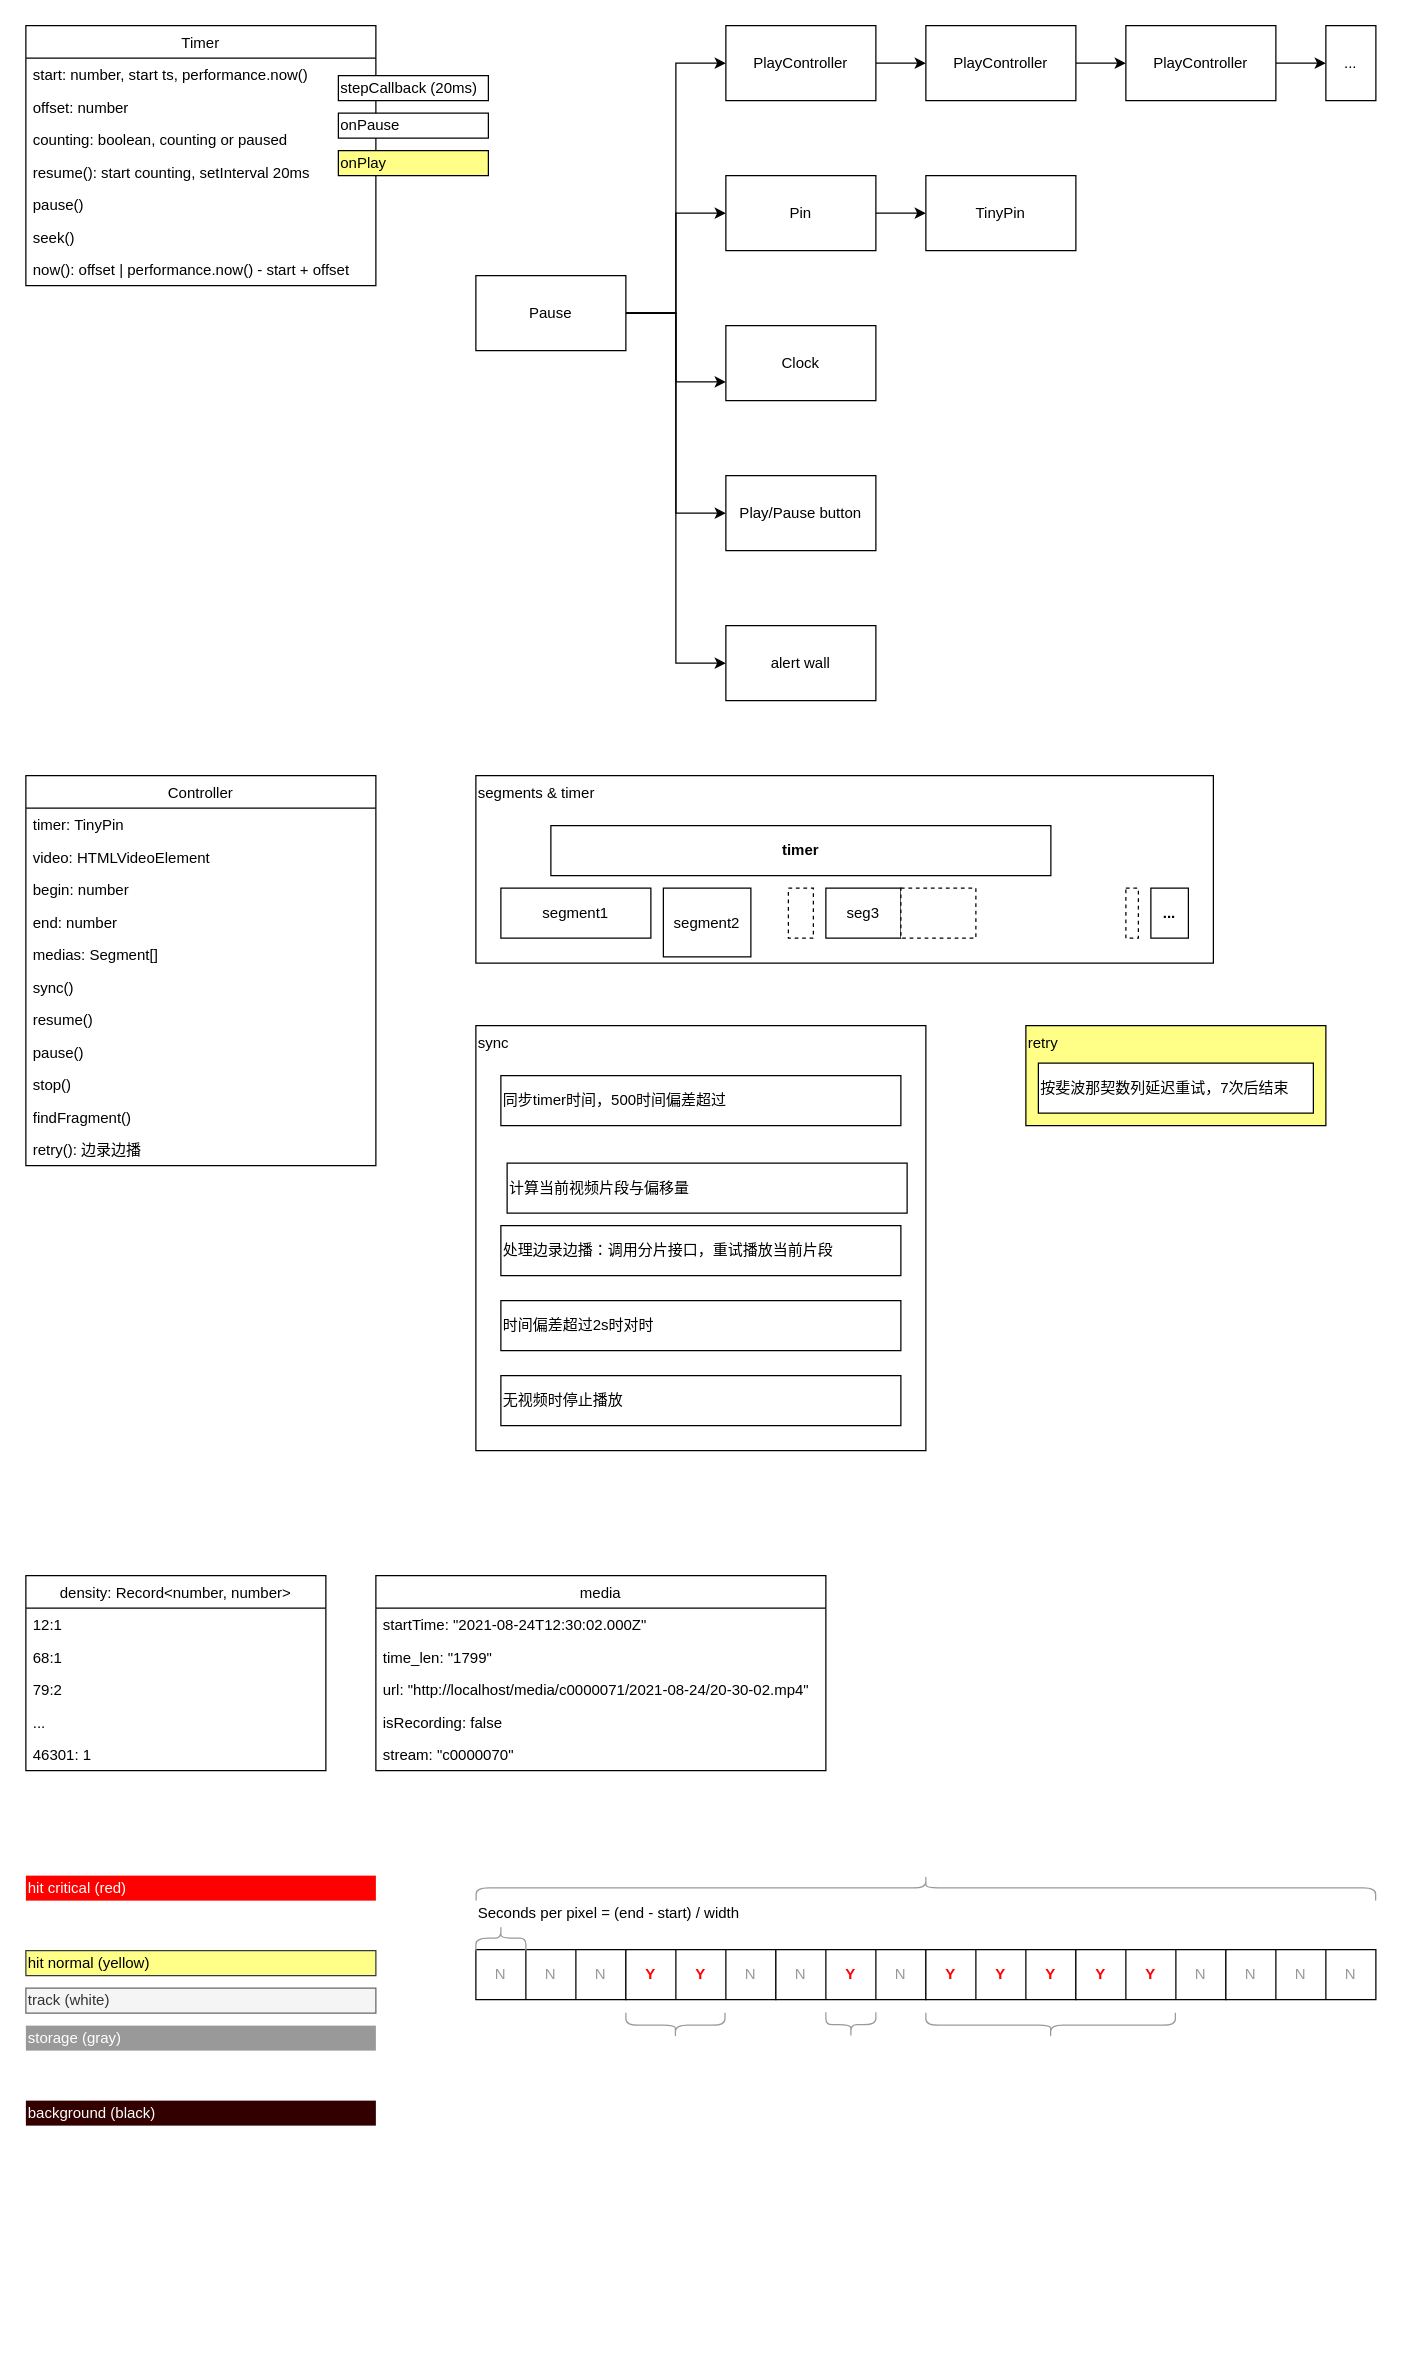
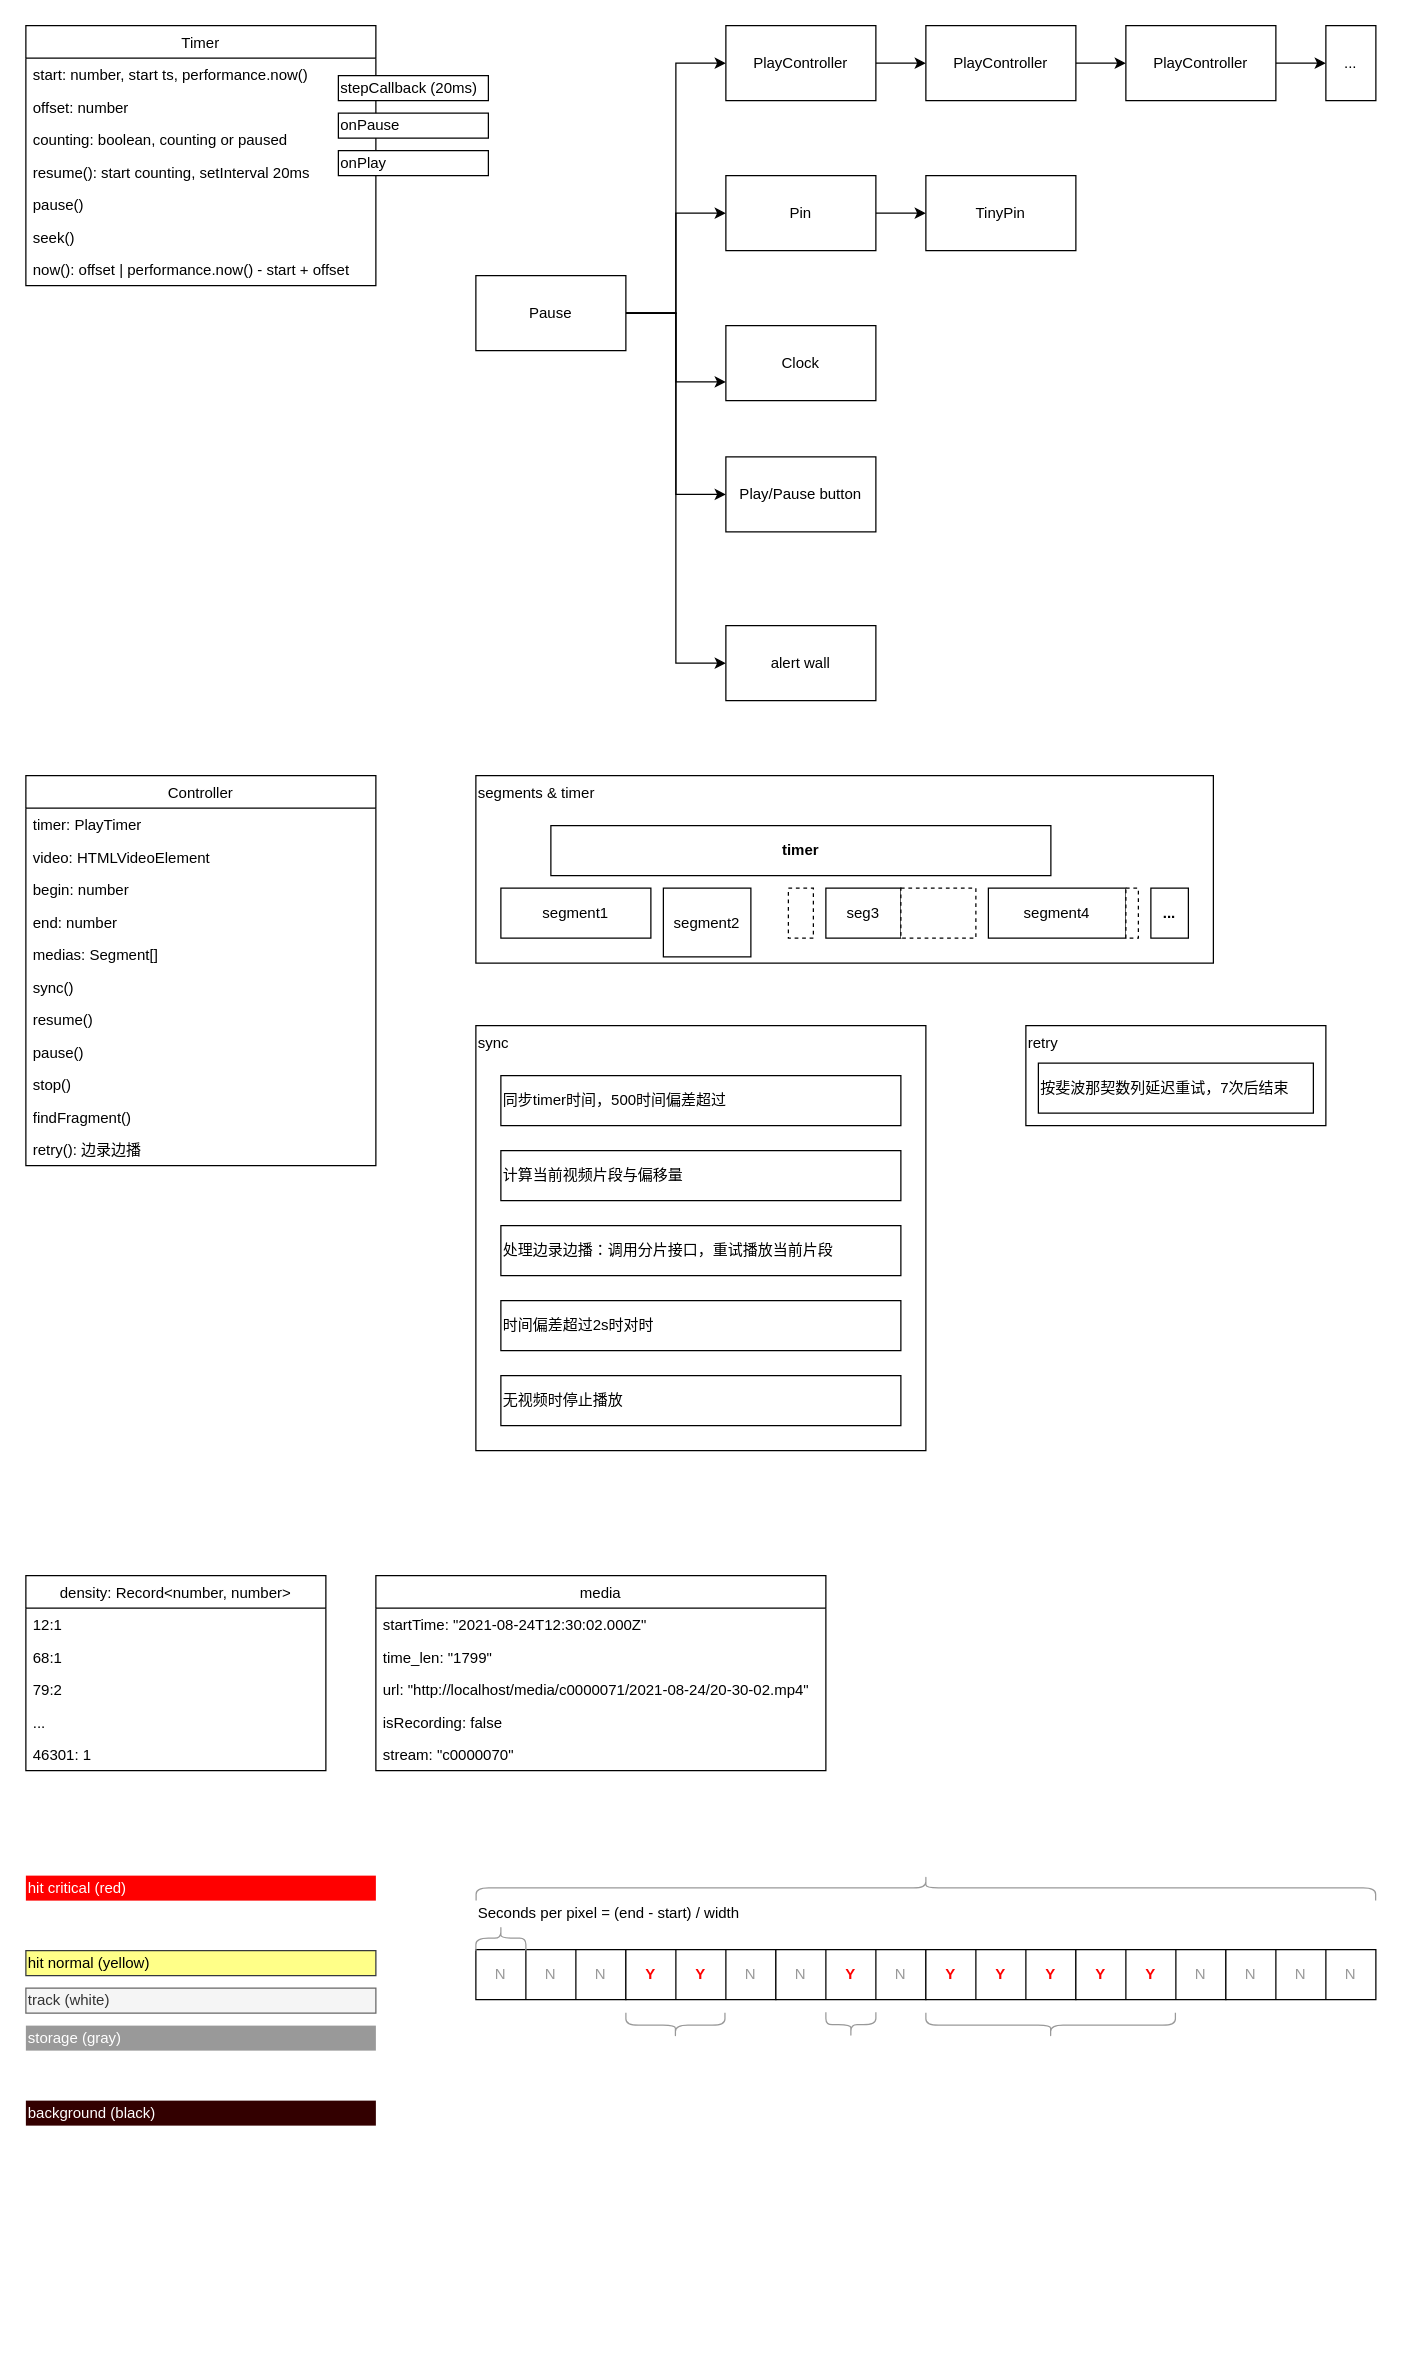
node "onPlay": fillcolor #ffff88 -> #ffffff
node "Play/Pause button": moved (801, 513) -> (801, 494)
node "timer: TinyPin": label "timer: TinyPin" -> "timer: PlayTimer"
node "segment4": added
node "retry": fillcolor #ffff88 -> #ffffff
node "计算当前视频片段与偏移量": moved (707, 1188) -> (701, 1176)
